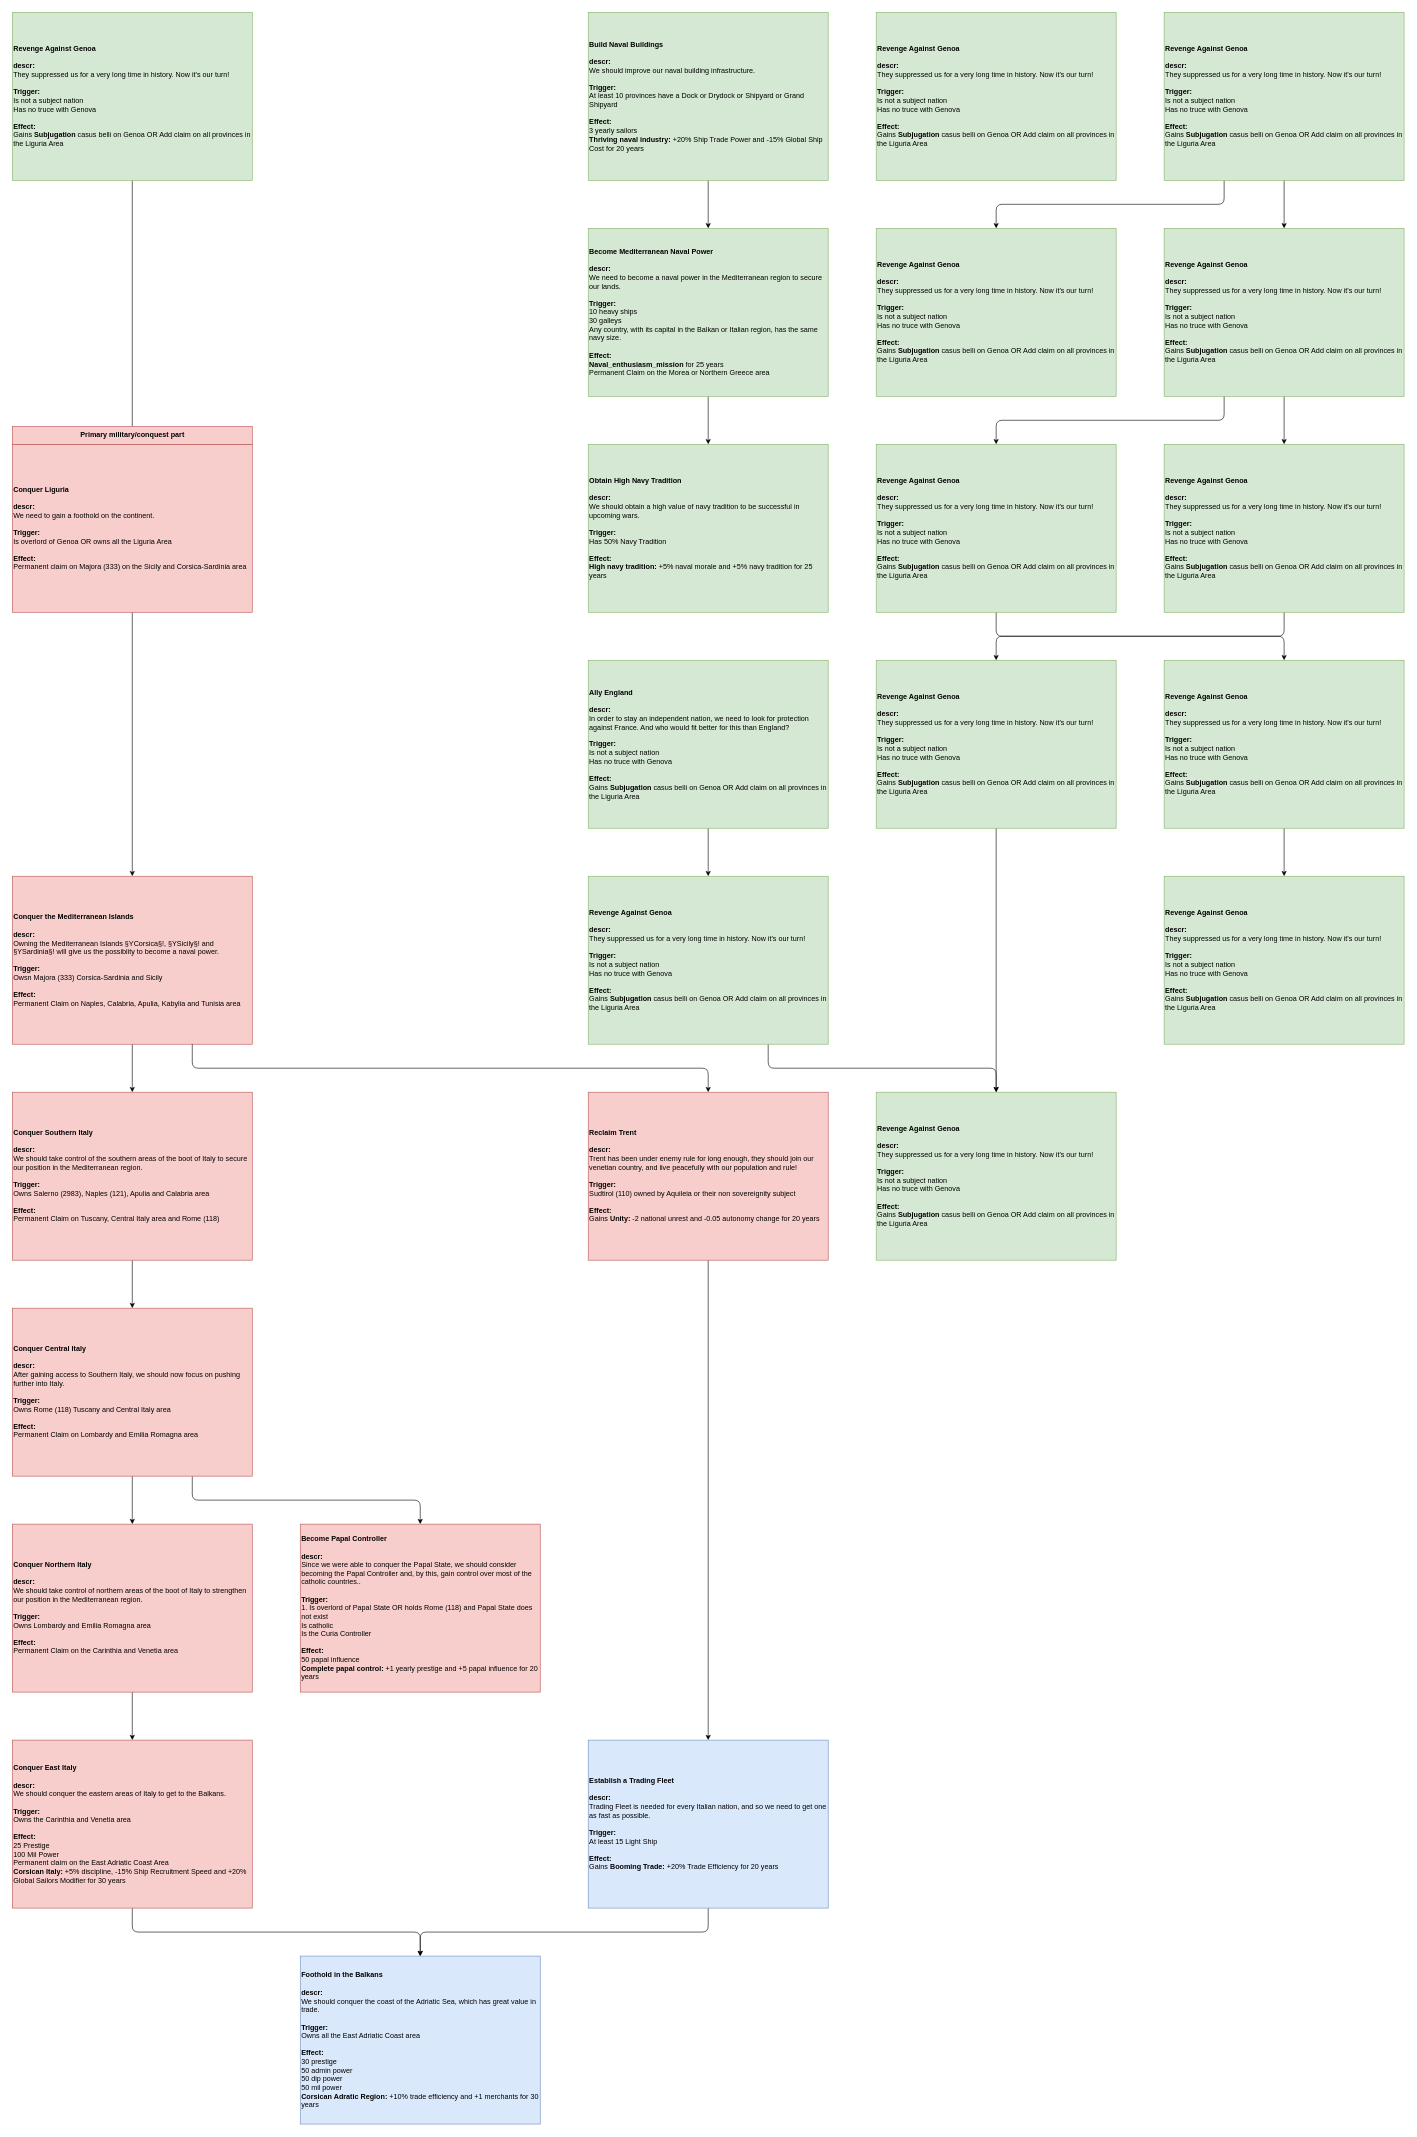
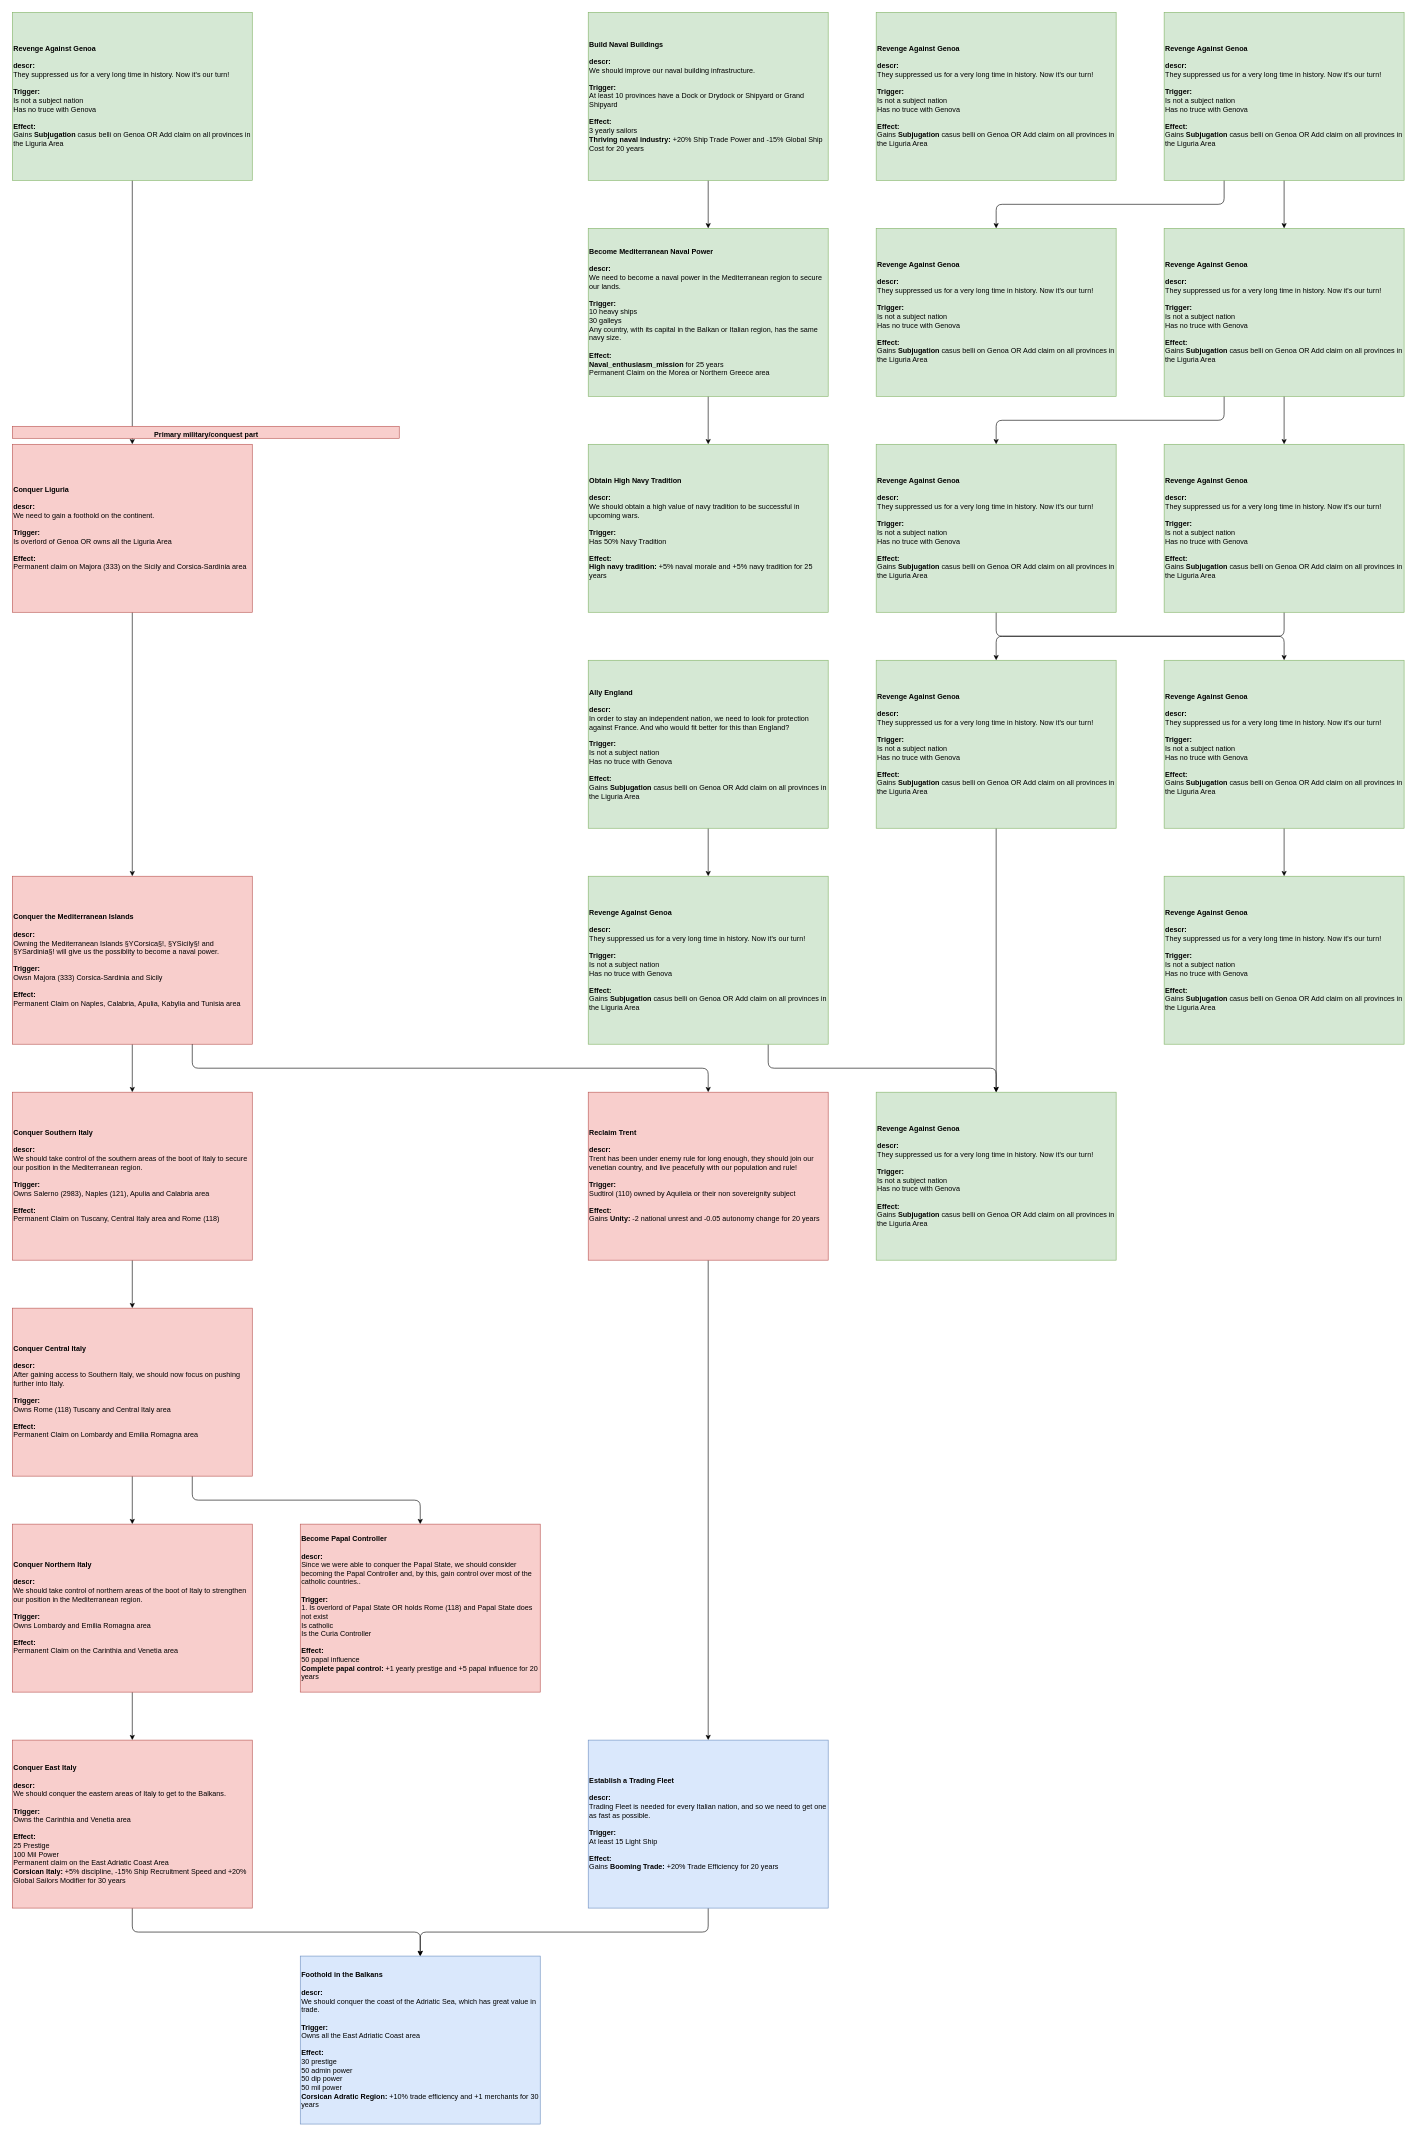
node "Primary military/conquest part": size 240x18 -> 387x12
